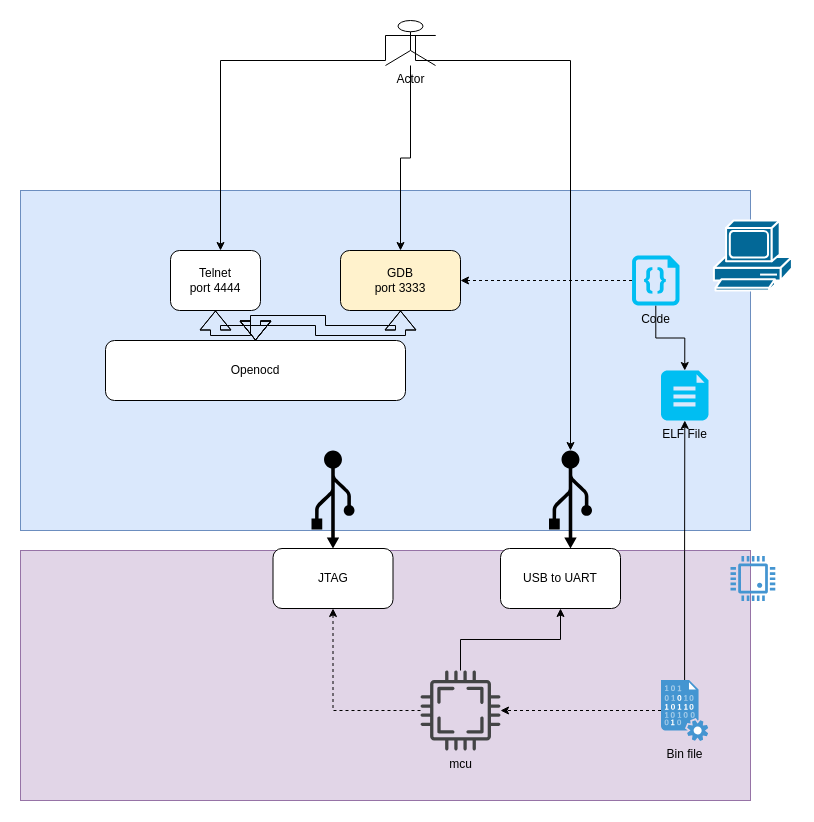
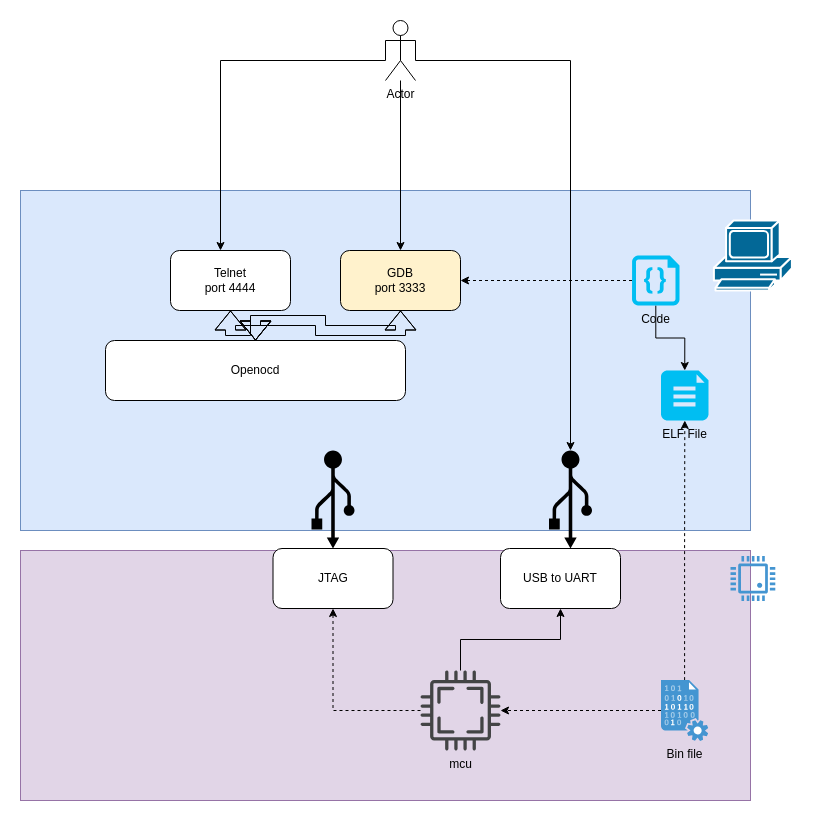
node "Actor": size 50x45 -> 30x60
node "Telnet port 4444": size 90x60 -> 120x60
edge "Bin file" -> "ELF File": style solid -> dashed
